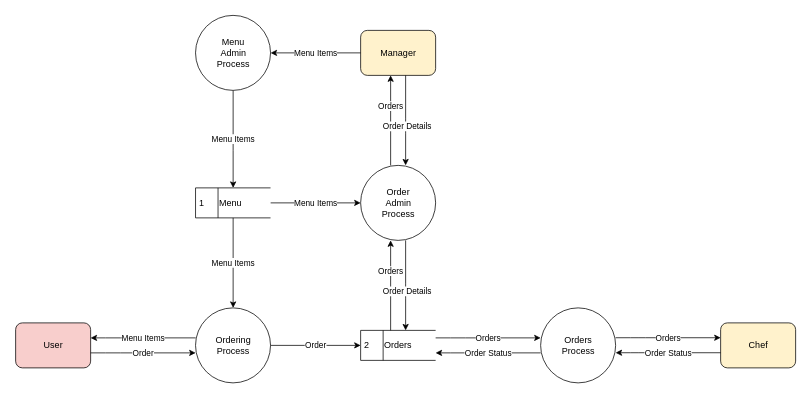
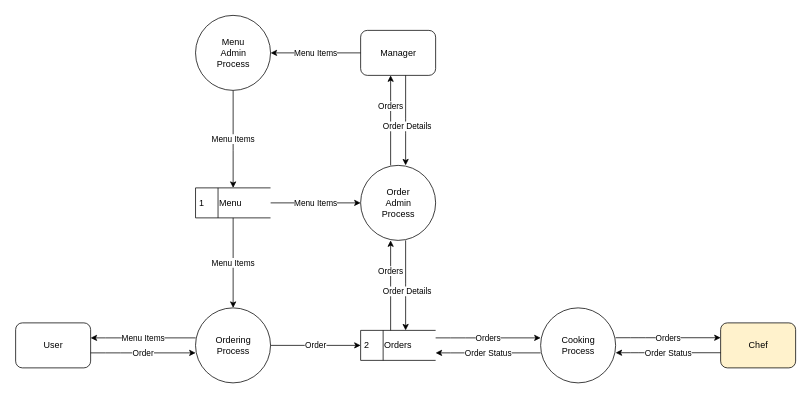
node "Manager": fillcolor #fff2cc -> #ffffff
node "User": fillcolor #f8cecc -> #ffffff
node "Orders Process": label "Orders Process" -> "Cooking Process"
